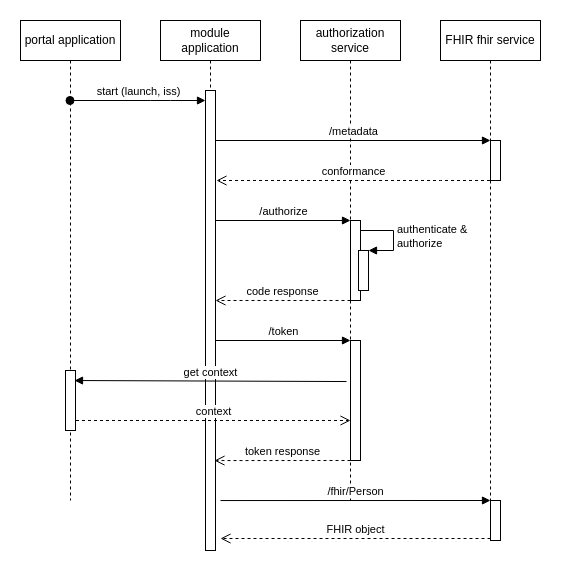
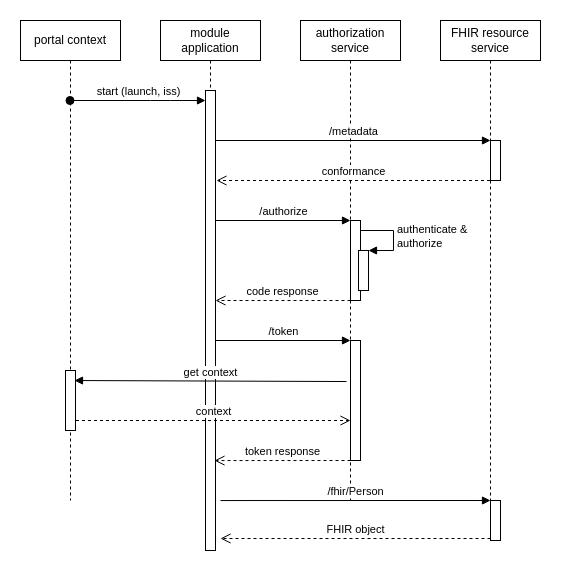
node "portal application": label "portal application" -> "portal context"
node "FHIR fhir service": label "FHIR fhir service" -> "FHIR resource service"
